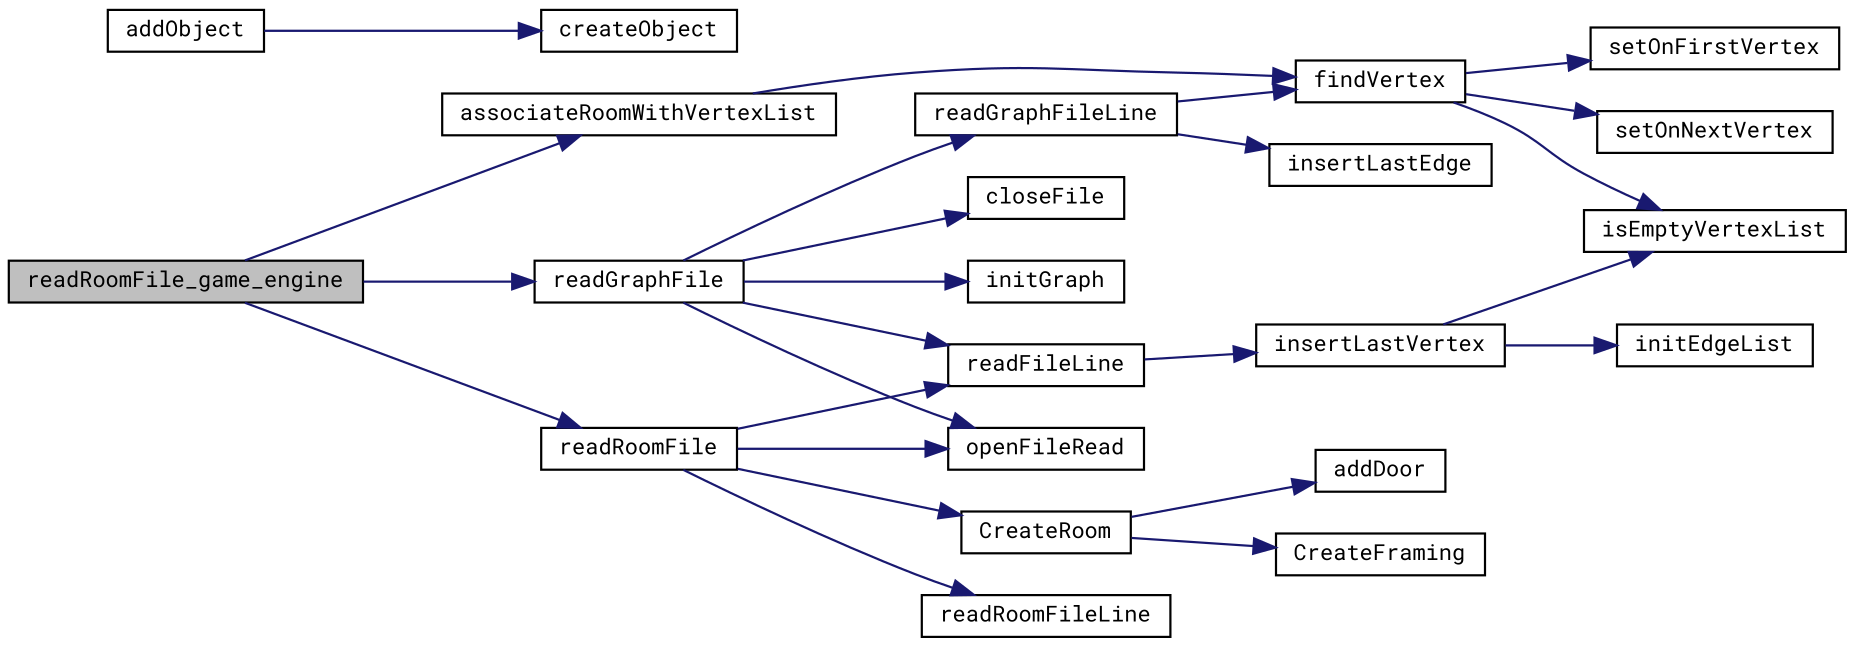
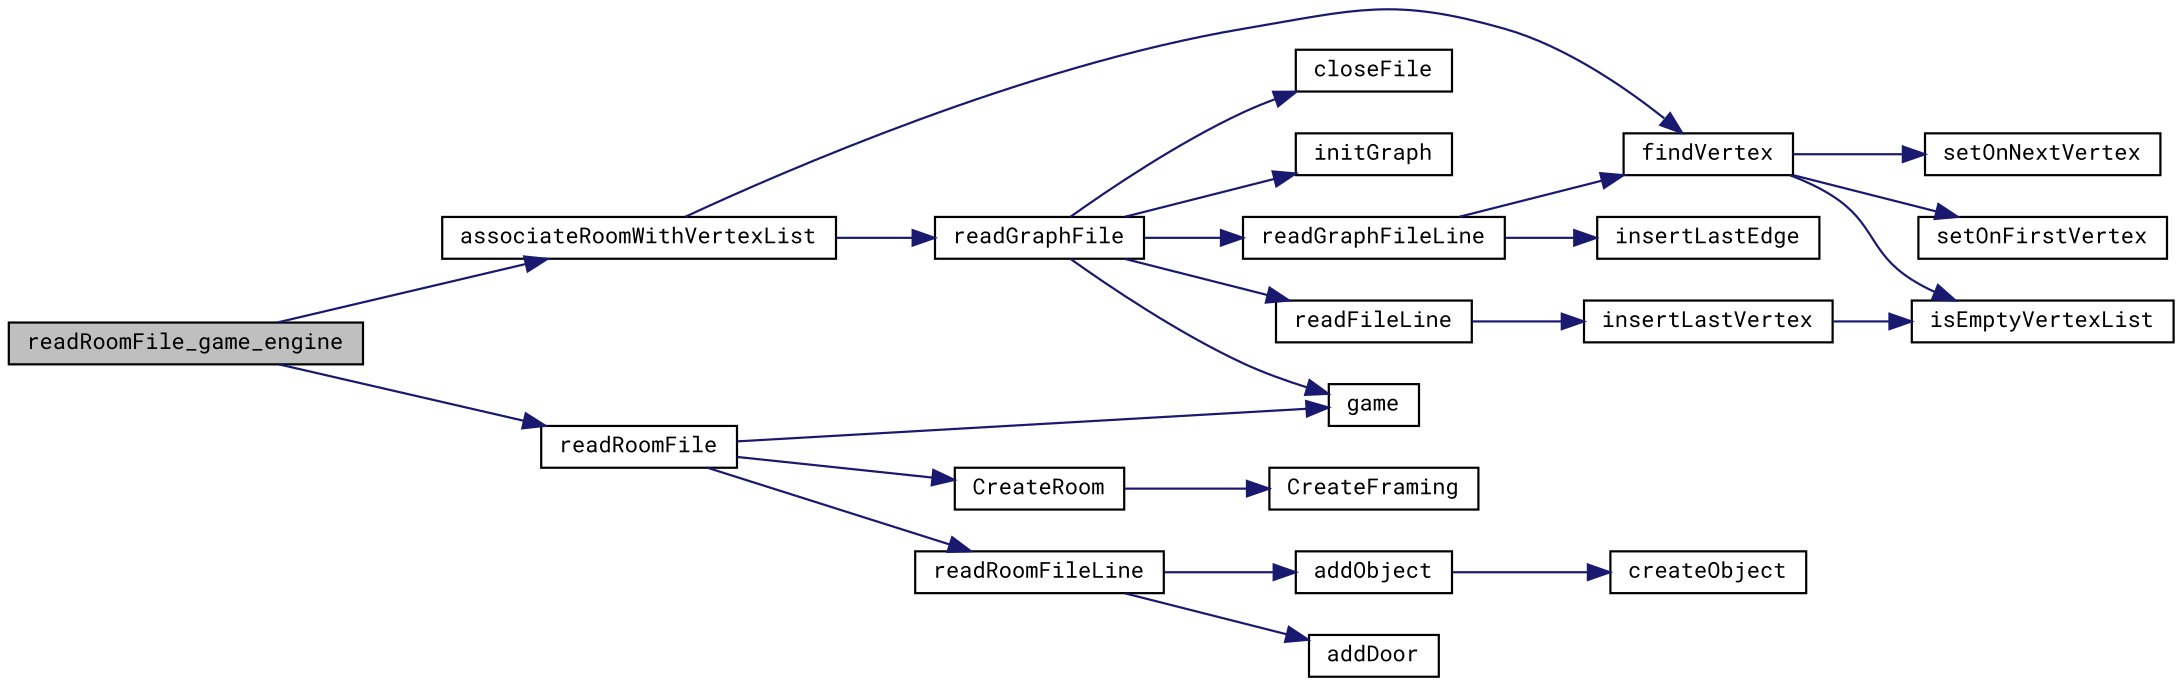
edge "readRoomFile_game_engine" -> "readGraphFile": now "associateRoomWithVertexList" -> "readGraphFile"
node "initEdgeList": removed
edge "readRoomFile" -> "readFileLine": removed
node "openFileRead": label "openFileRead" -> "game"
edge "CreateRoom" -> "addDoor": now "readRoomFileLine" -> "addDoor"
edge "readRoomFileLine" -> "addObject": added
